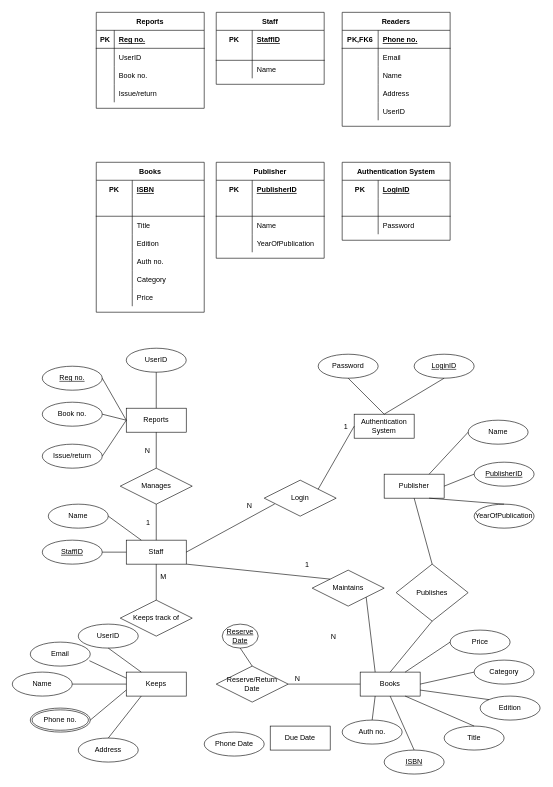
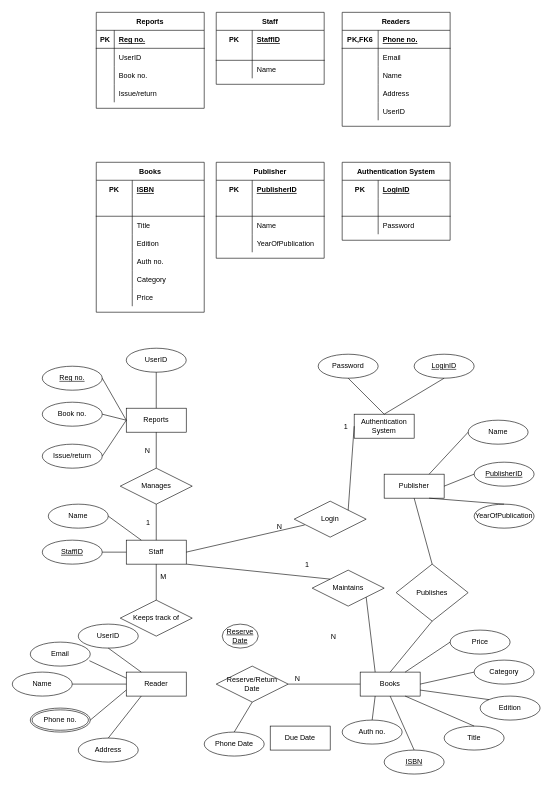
node "Login": moved (300, 498) -> (330, 519)
edge "Reserve Date" -- "Reserve/Return Date": removed
node "Keeps": label "Keeps" -> "Reader"
edge "Reserve/Return Date" -- "Phone Date": added
